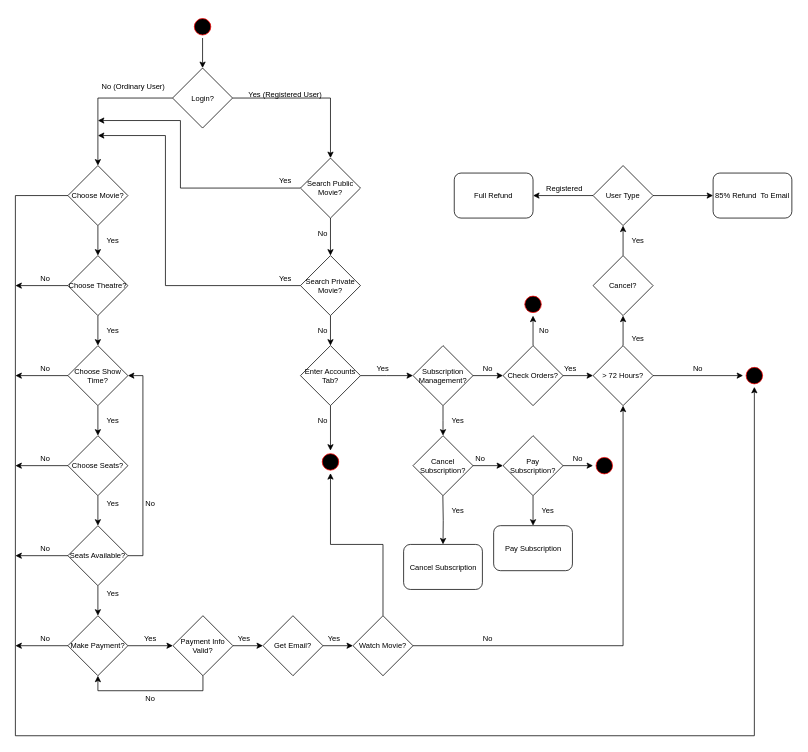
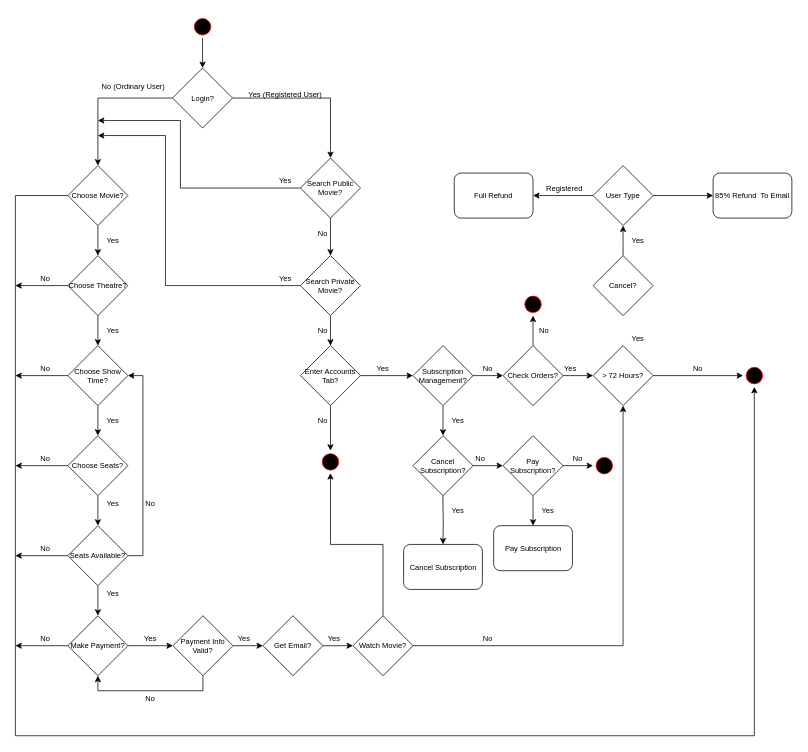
edge "> 72 Hours?" -> "Cancel?": removed
